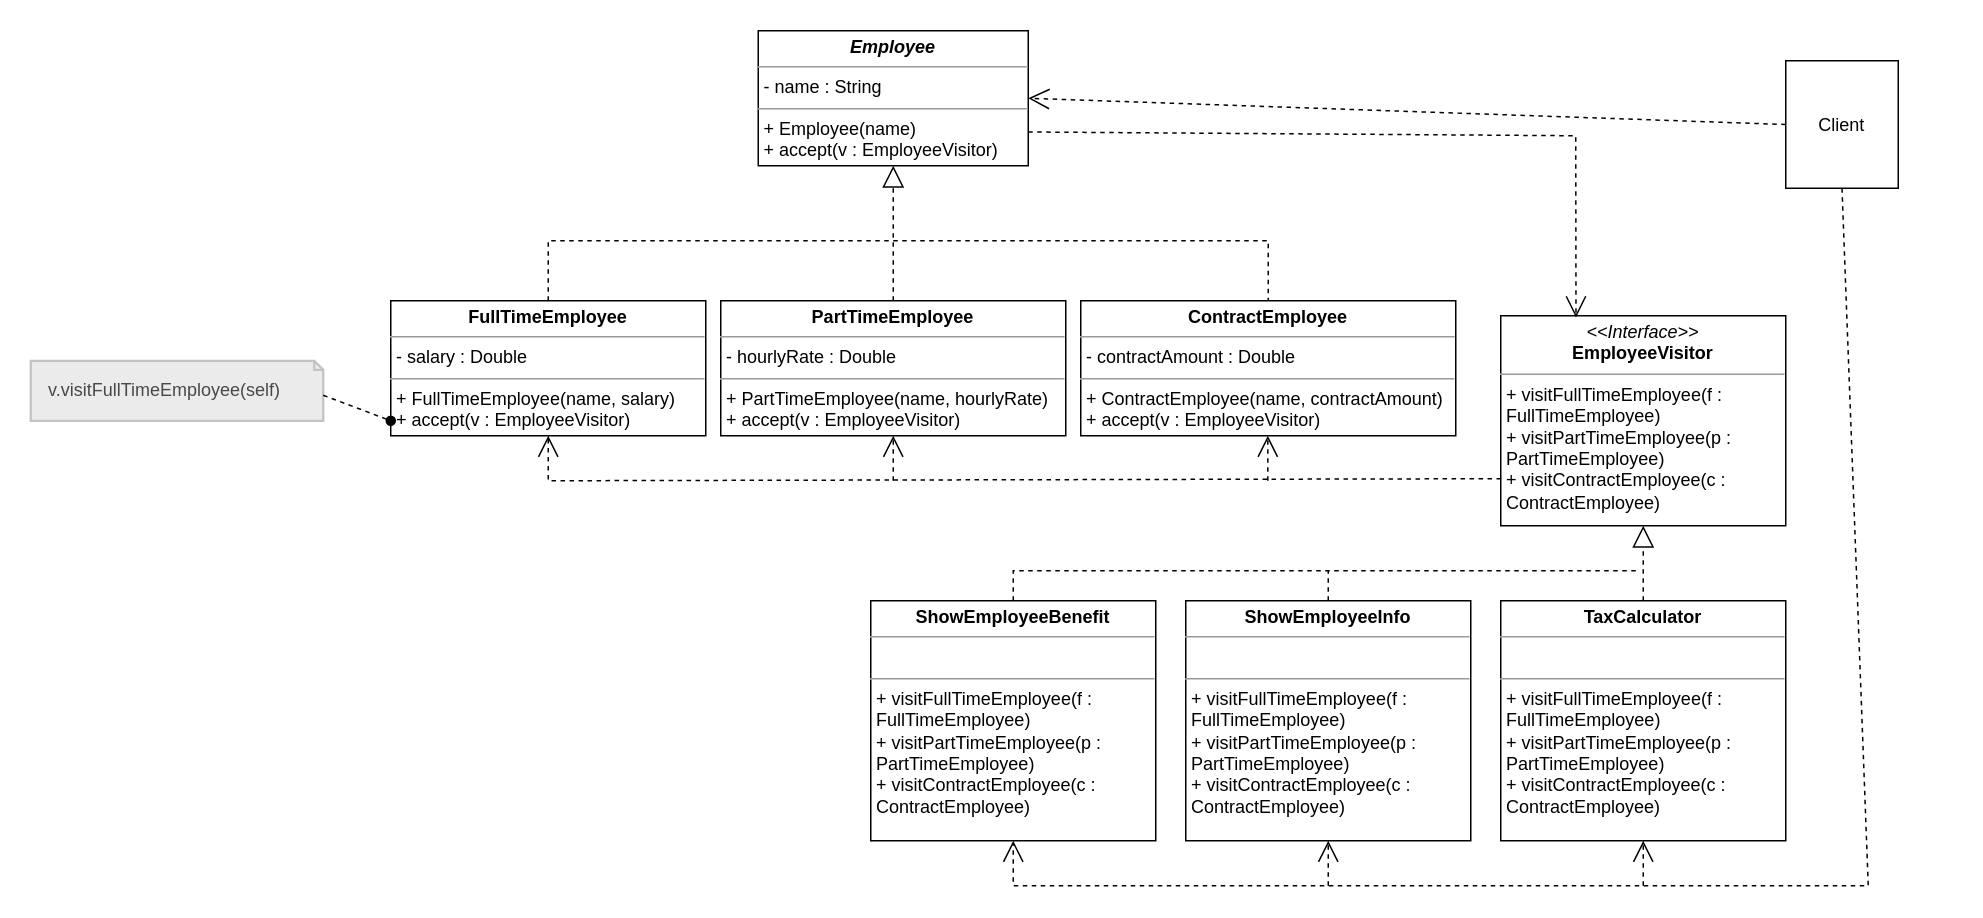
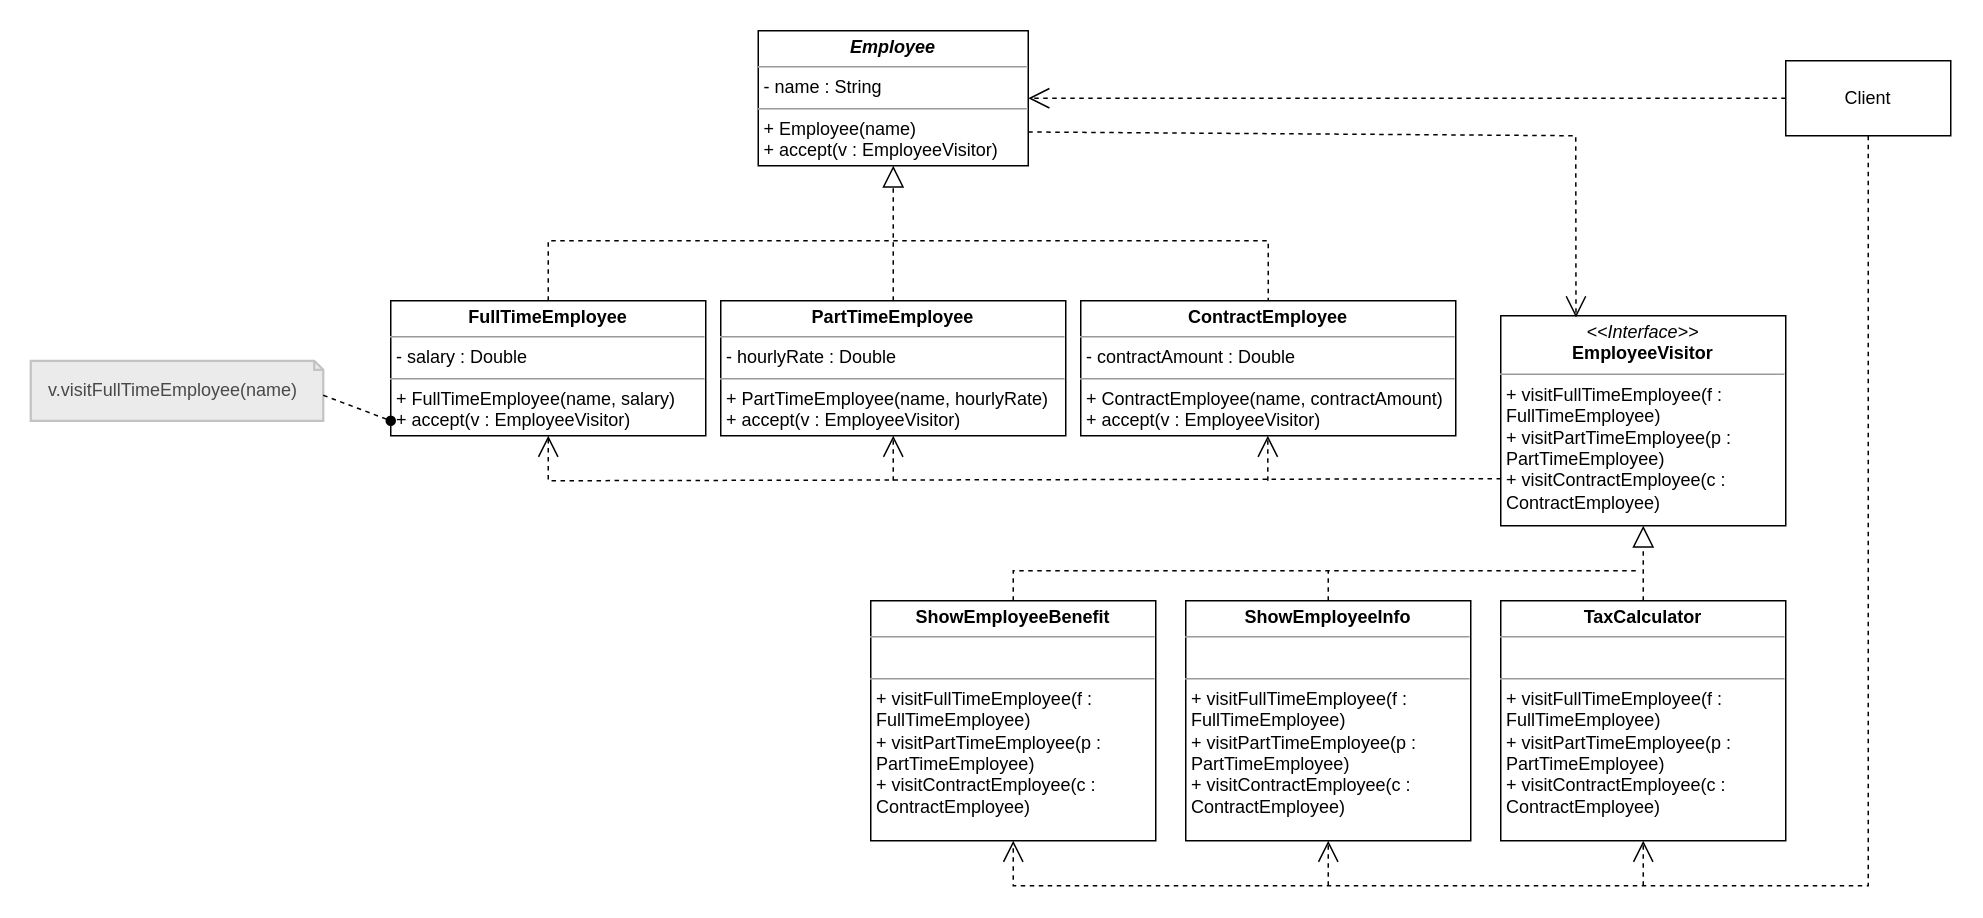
node "Client": size 113x128 -> 165x75
node "v.visitFullTimeEmployee(self)": label "v.visitFullTimeEmployee(self)" -> "v.visitFullTimeEmployee(name)"
